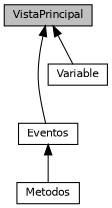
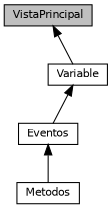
edge "Eventos" -> "VistaPrincipal": now "Eventos" -> "Variable"
